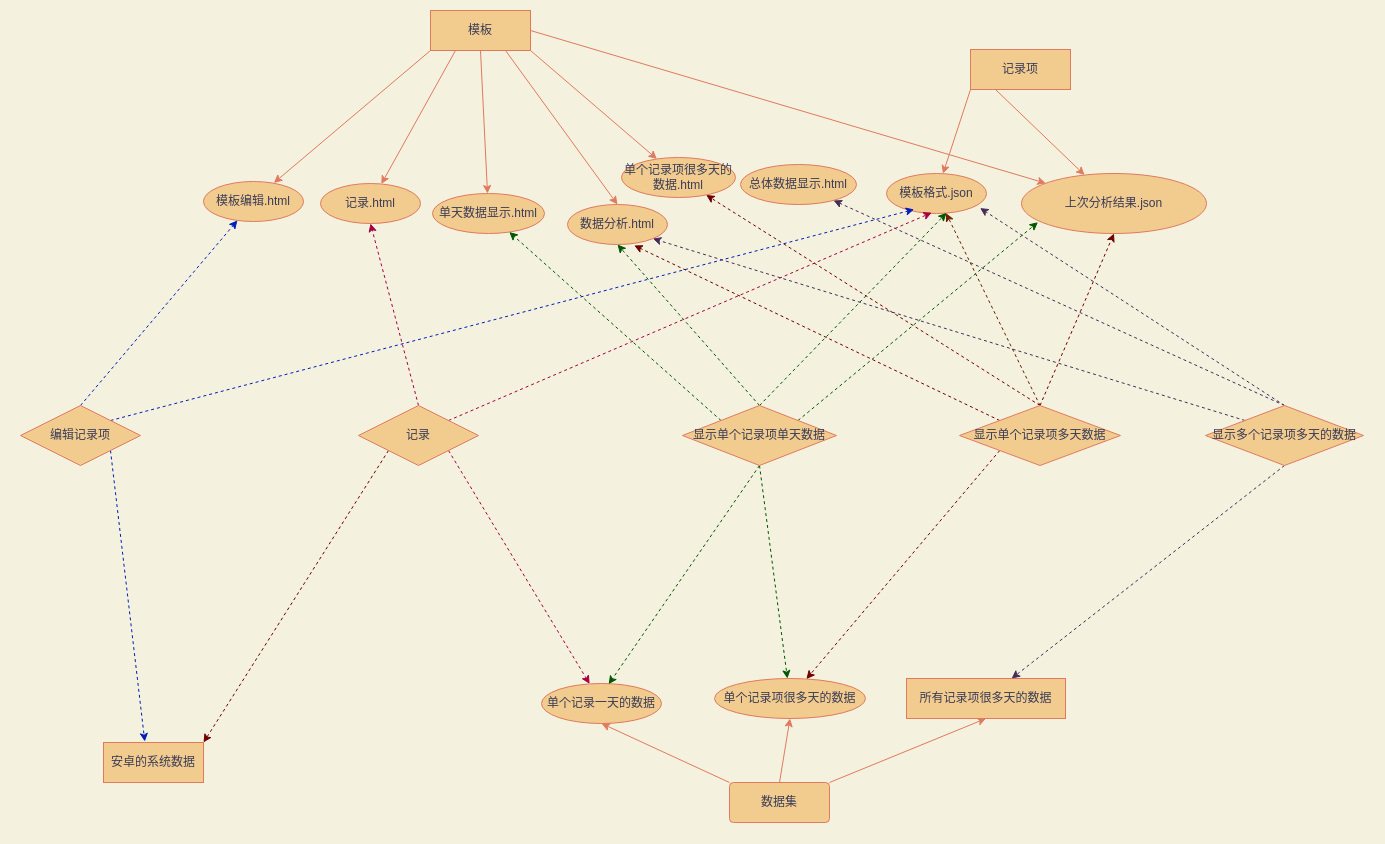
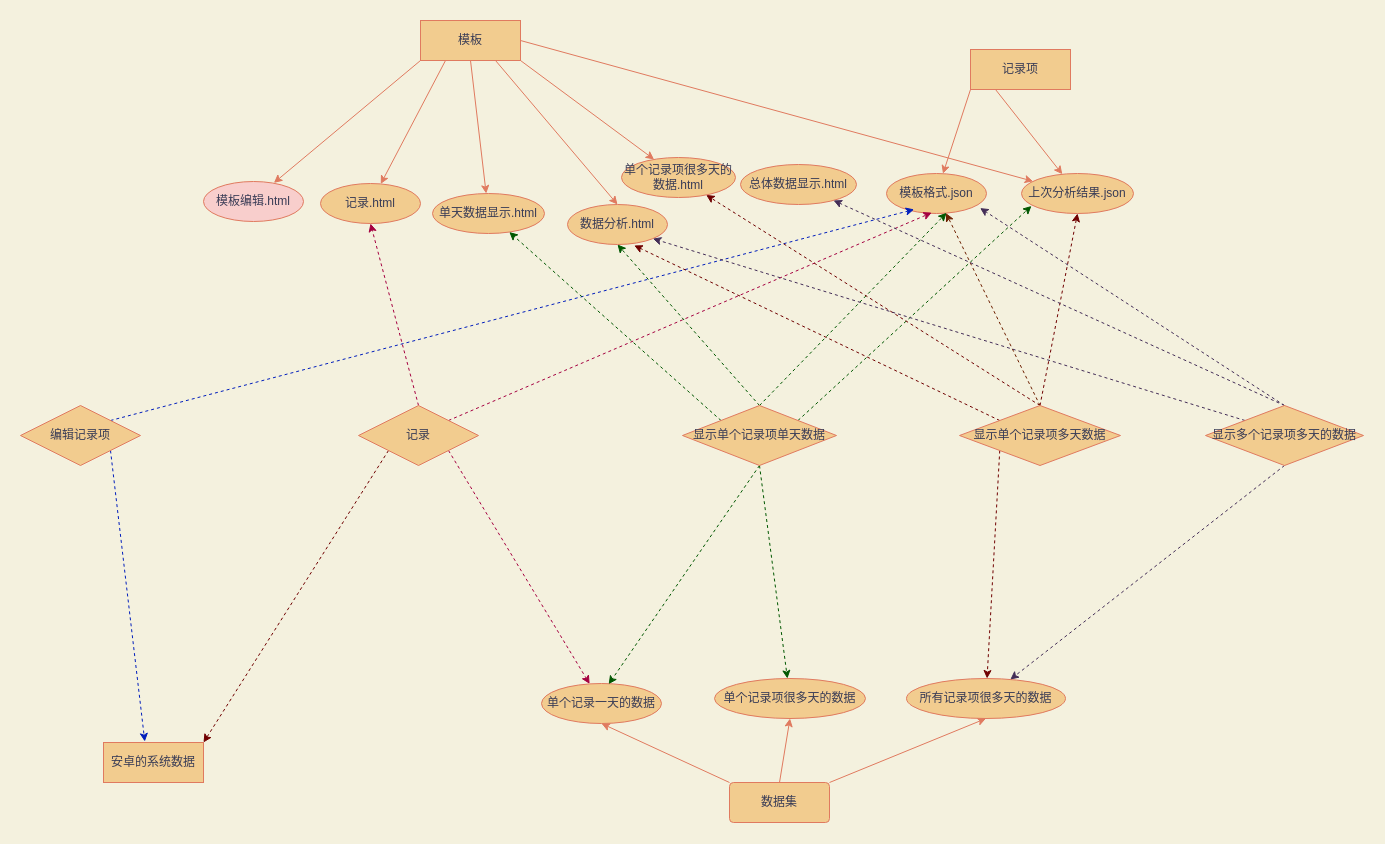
node "模板": moved (481, 31) -> (471, 41)
node "模板编辑.html": fillcolor #f2cc8f -> #f8cecc
node "上次分析结果.json": size 185x60 -> 112x40
edge "编辑记录项" -> "模板编辑.html": removed
edge "显示单个记录项多天数据" -> "单个记录项很多天的数据": now "显示单个记录项多天数据" -> "所有记录项很多天的数据"
node "所有记录项很多天的数据": shape rectangle -> ellipse
